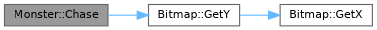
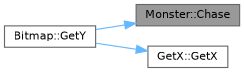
edge "Monster::Chase" -> "Bitmap::GetY": reversed
node "Bitmap::GetX": label "Bitmap::GetX" -> "GetX::GetX"
